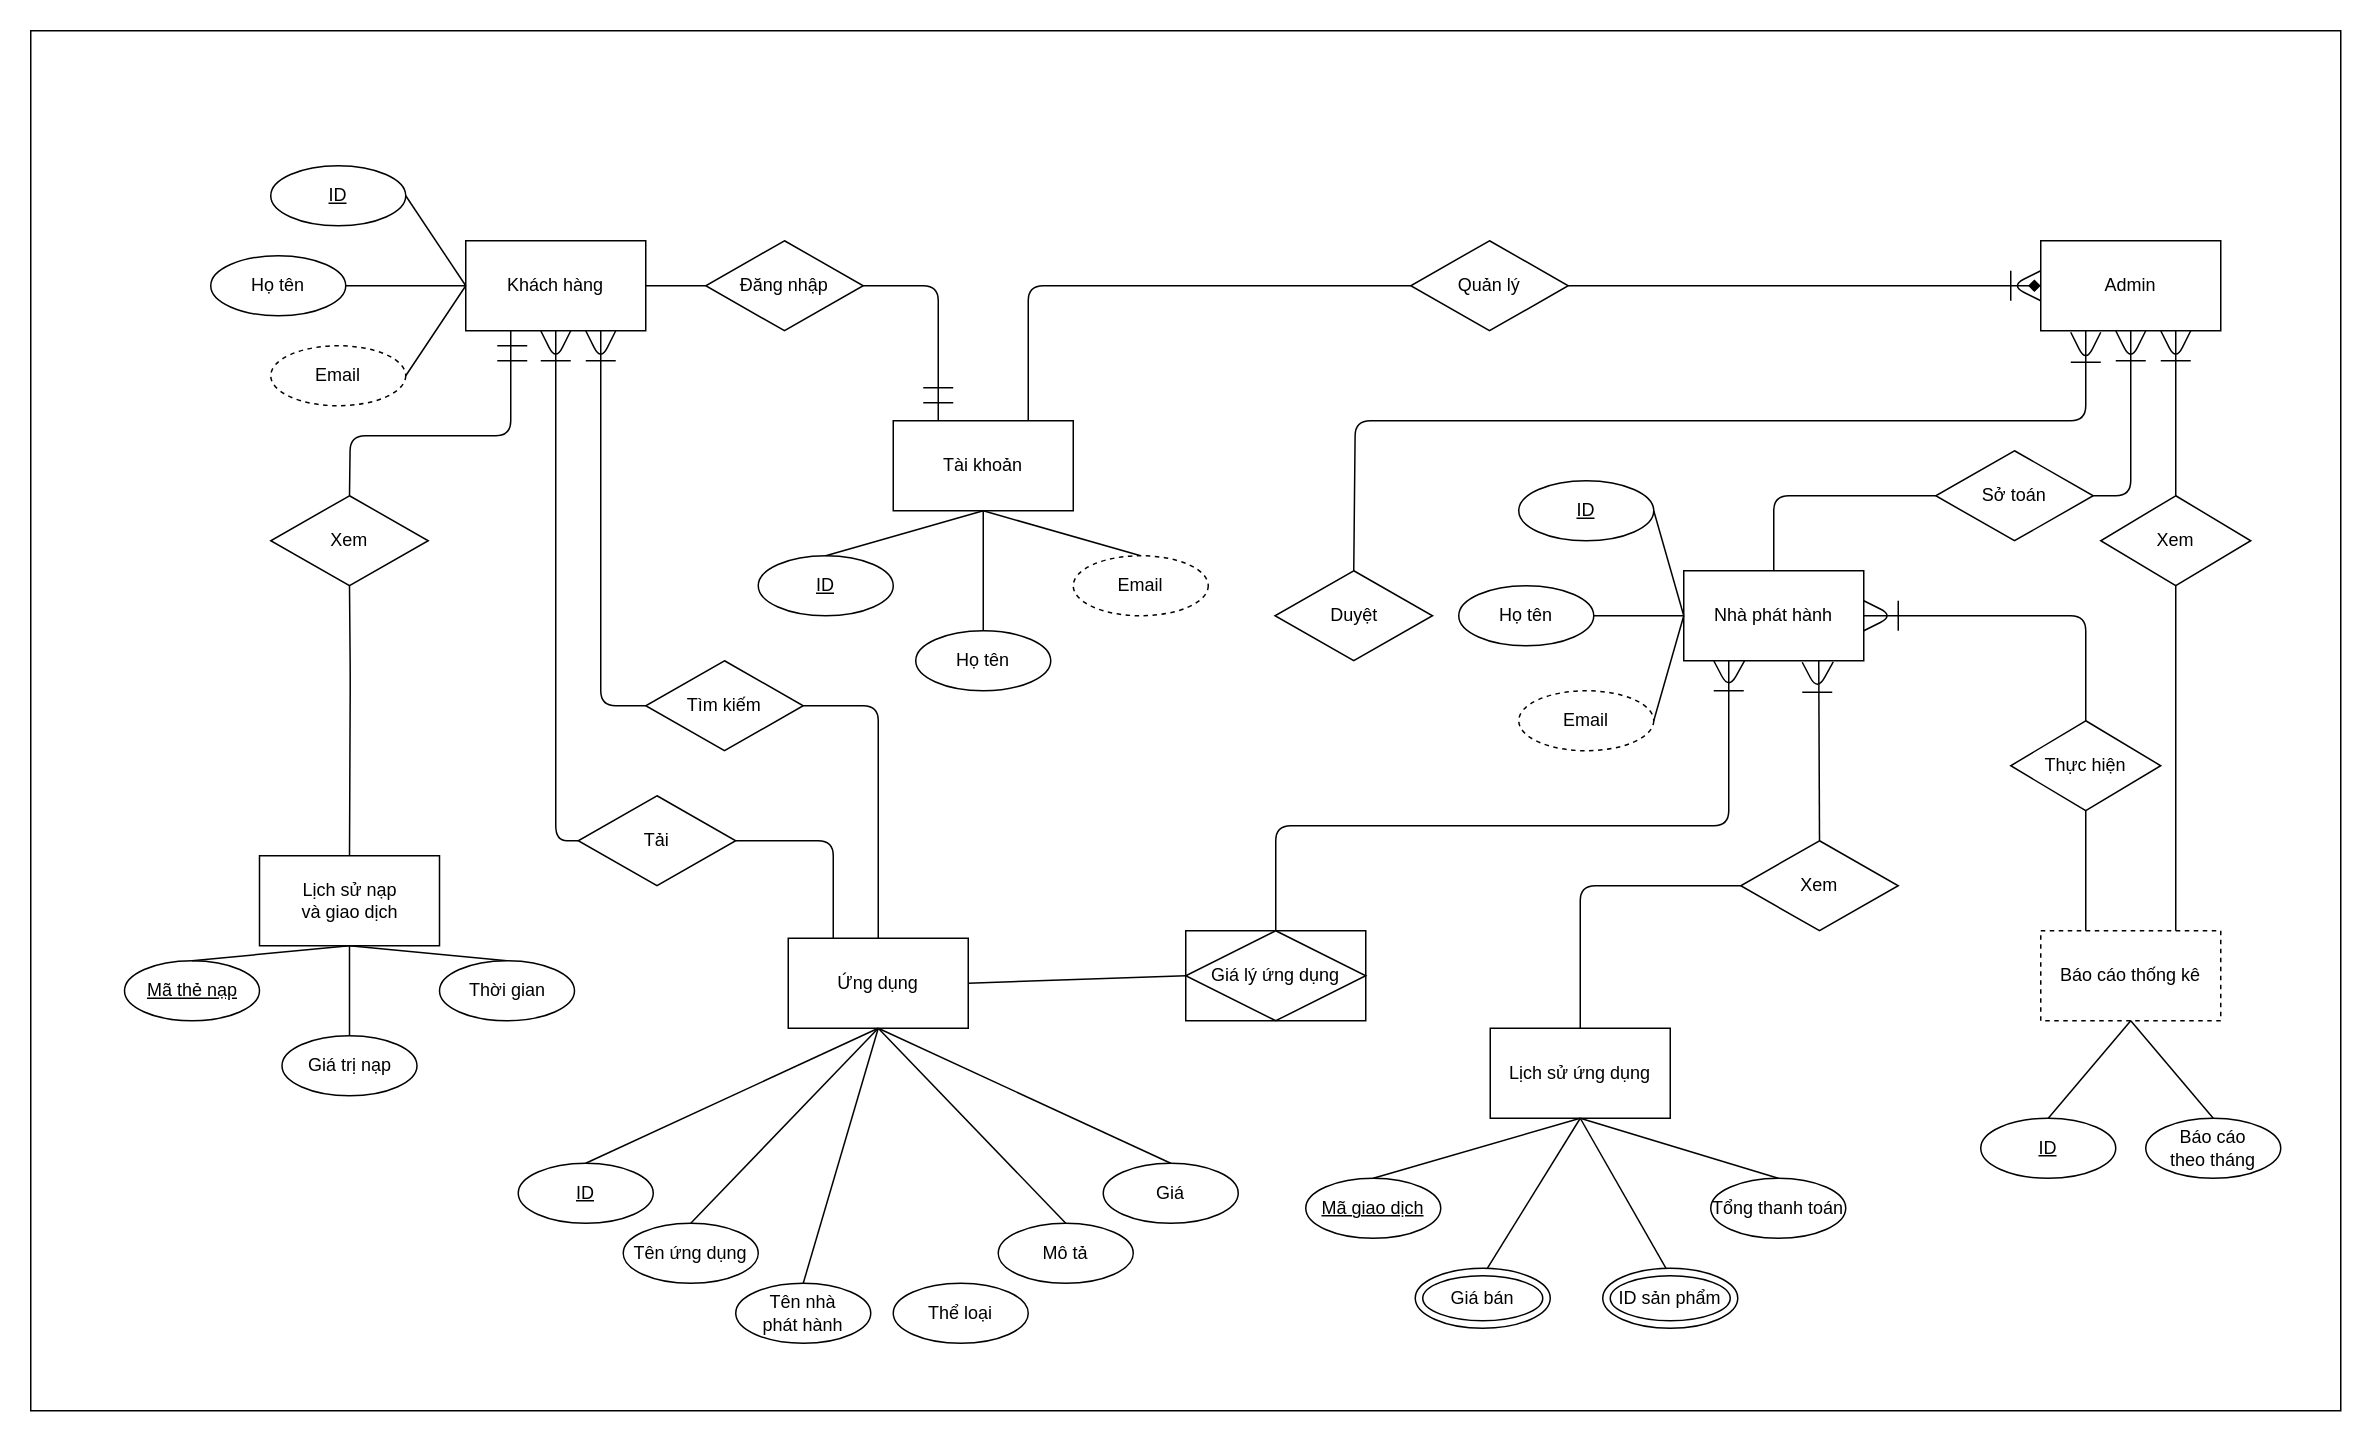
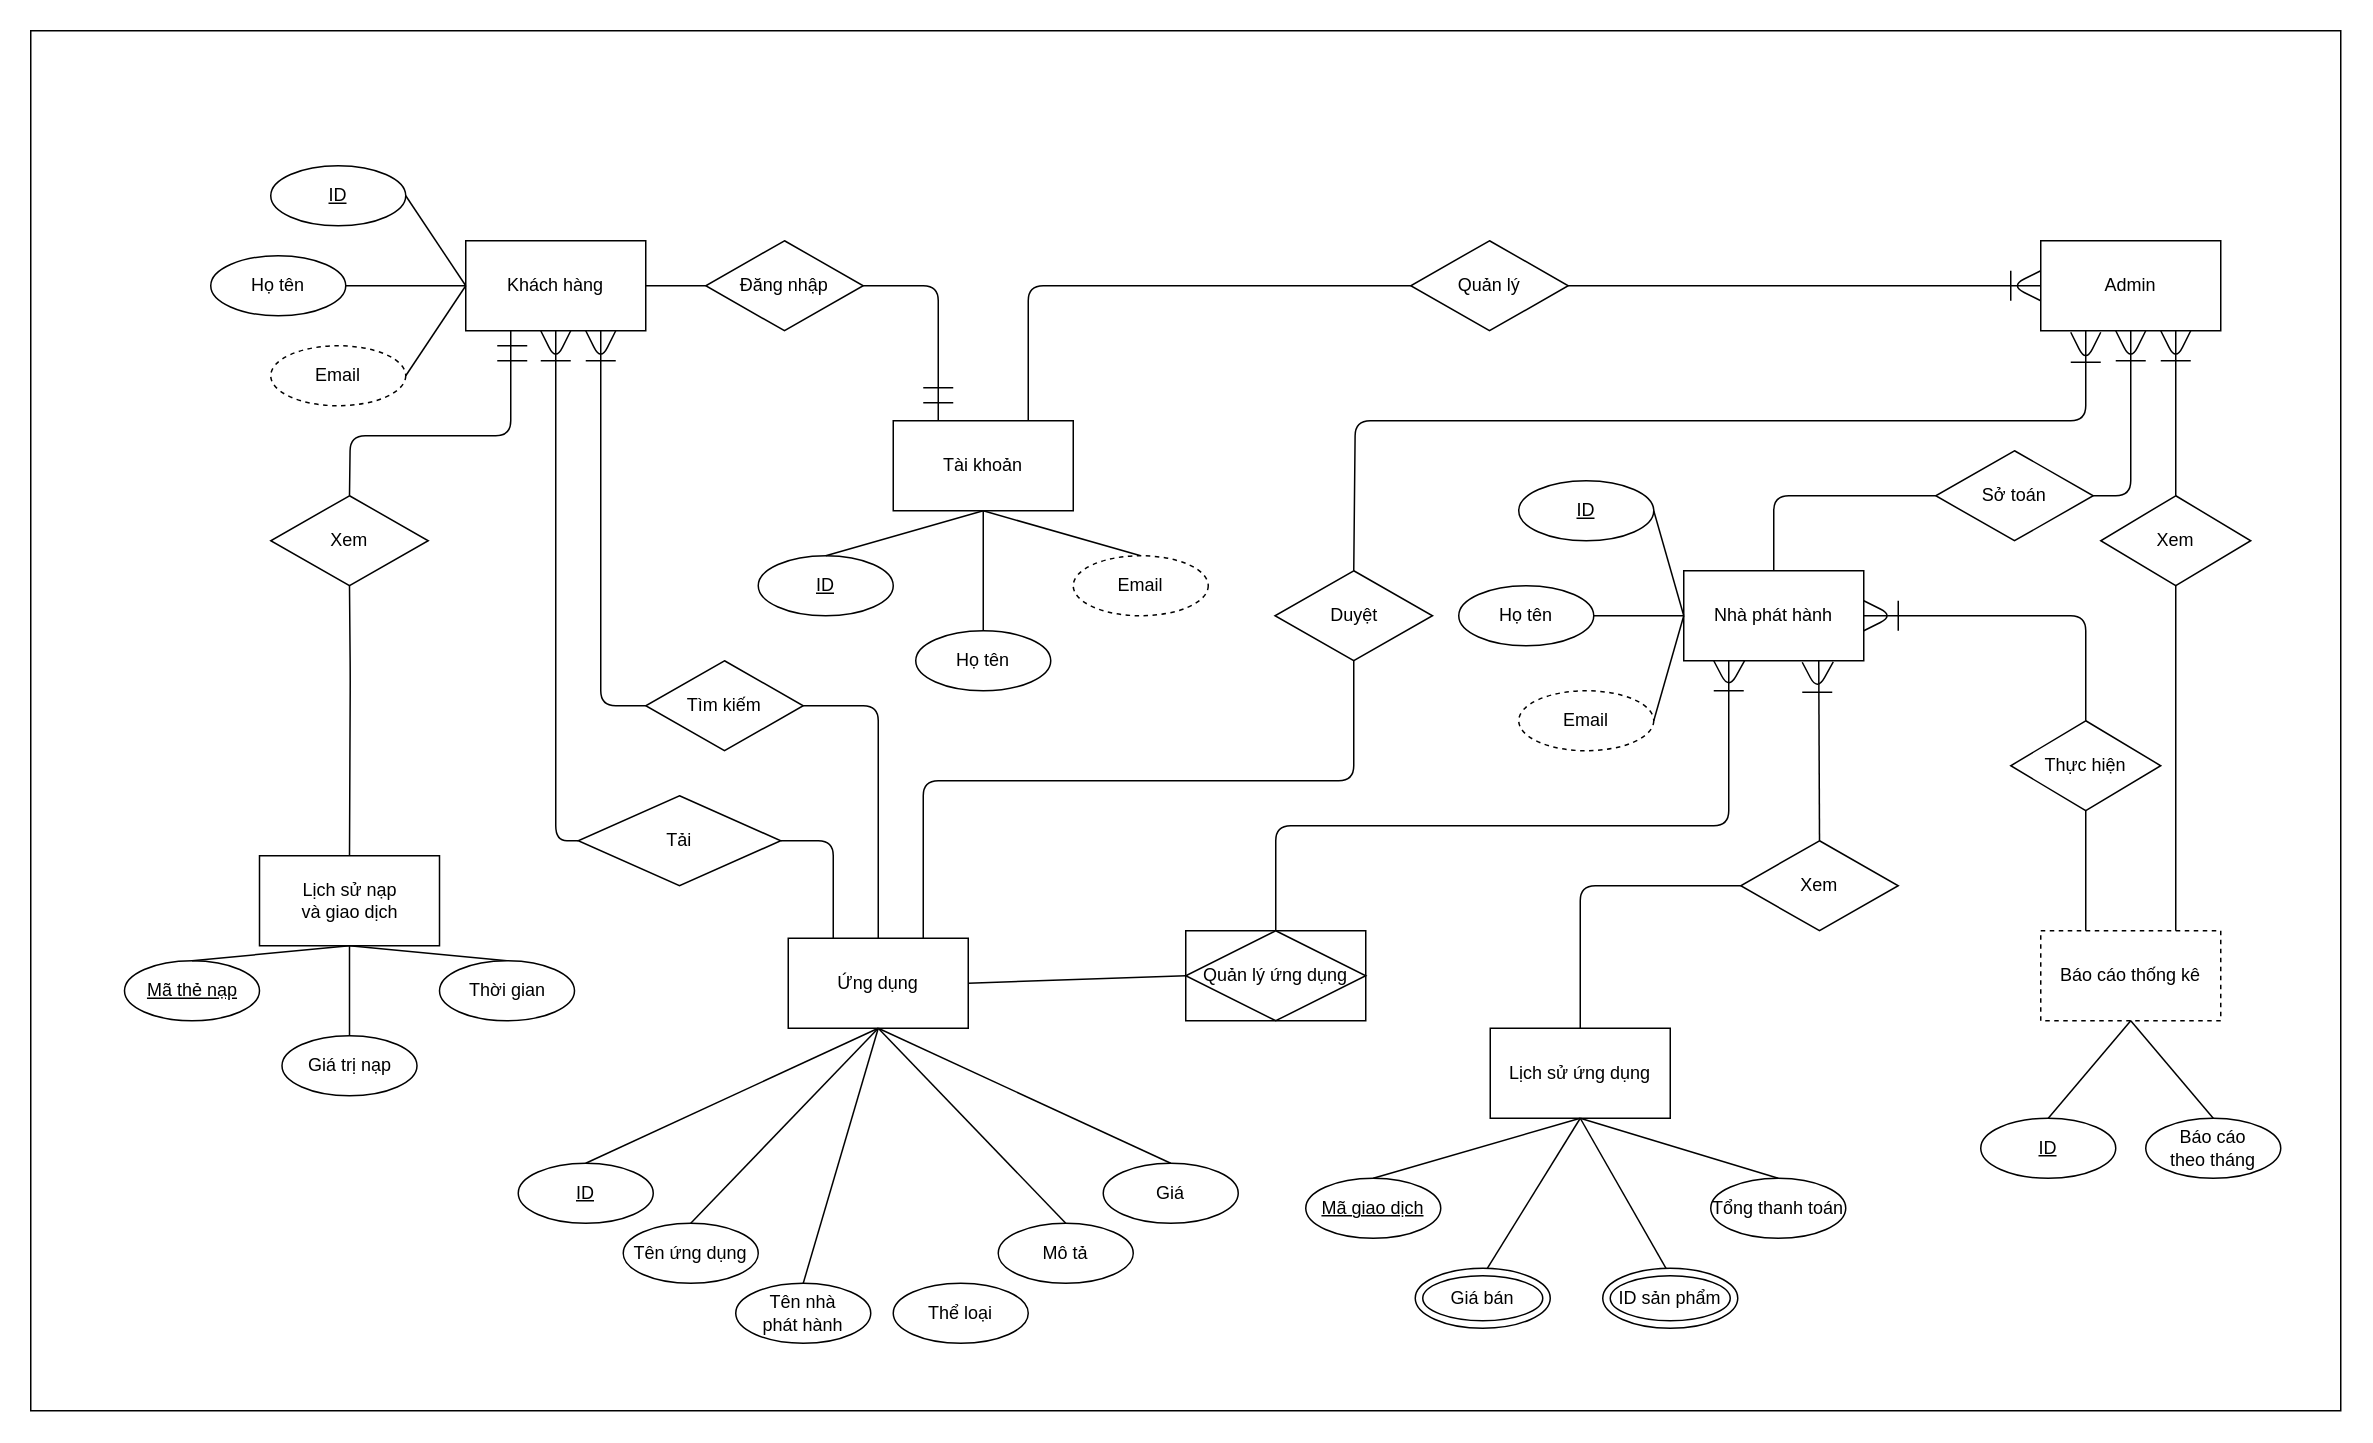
edge "Quản lý" -> "Admin": arrowhead diamond -> none
edge "Duyệt" -- "Ứng dụng": added
node "Tải": size 158x90 -> 203x90
node "Giá lý ứng dụng": label "Giá lý ứng dụng" -> "Quản lý ứng dụng"
